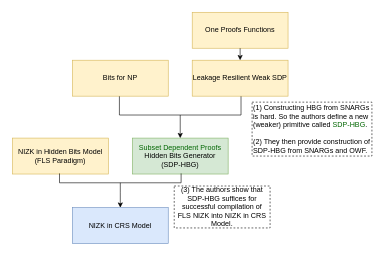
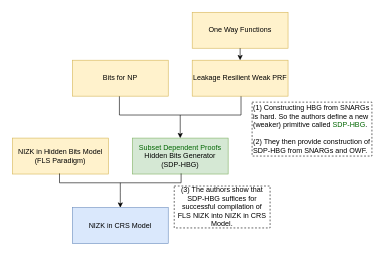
node "One Proofs Functions": label "One Proofs Functions" -> "One Way Functions"
node "Leakage Resilient Weak SDP": label "Leakage Resilient Weak SDP" -> "Leakage Resilient Weak PRF"
